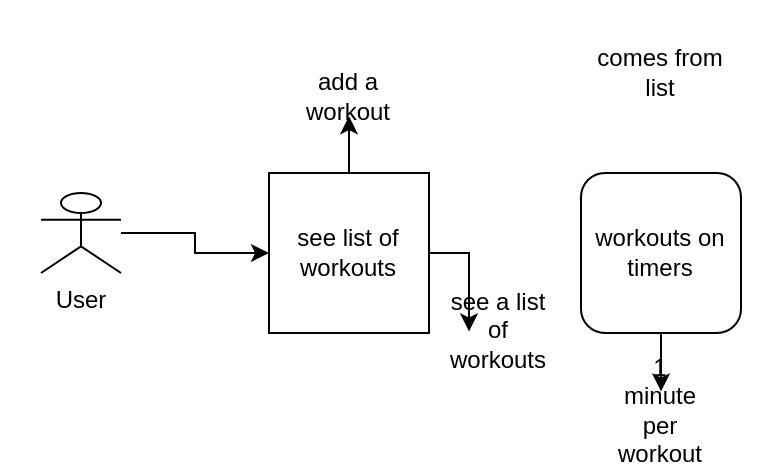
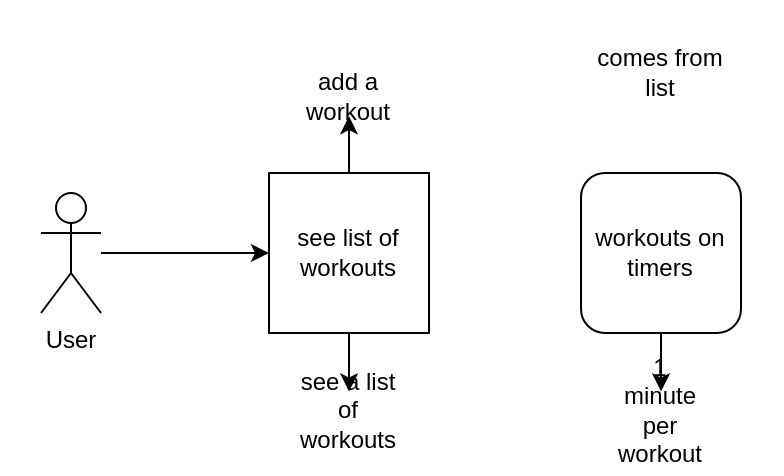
node "User": size 80x80 -> 60x120
node "see a list of workouts": moved (499, 331) -> (349, 411)
